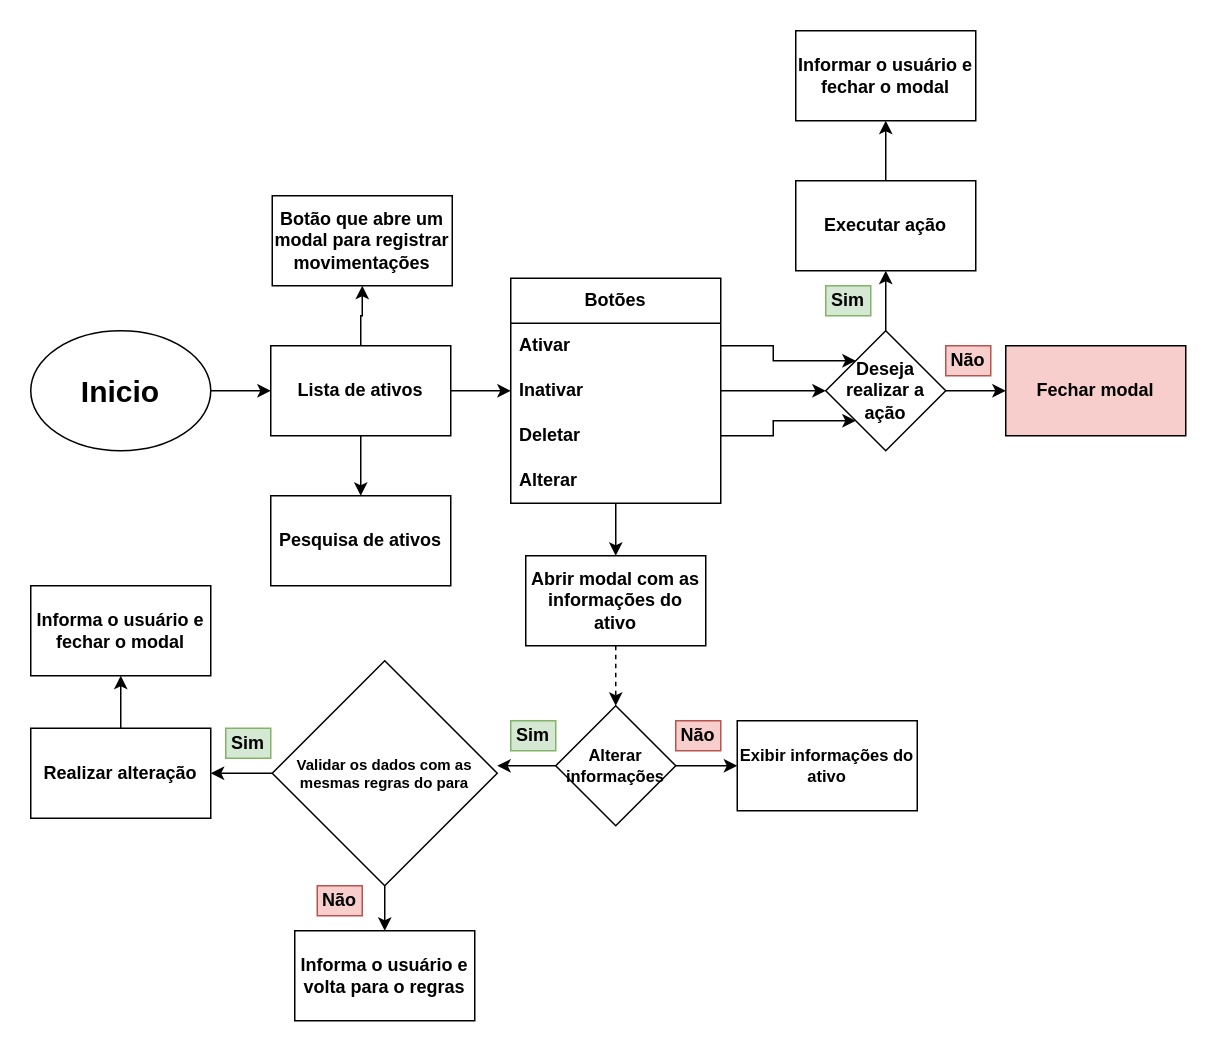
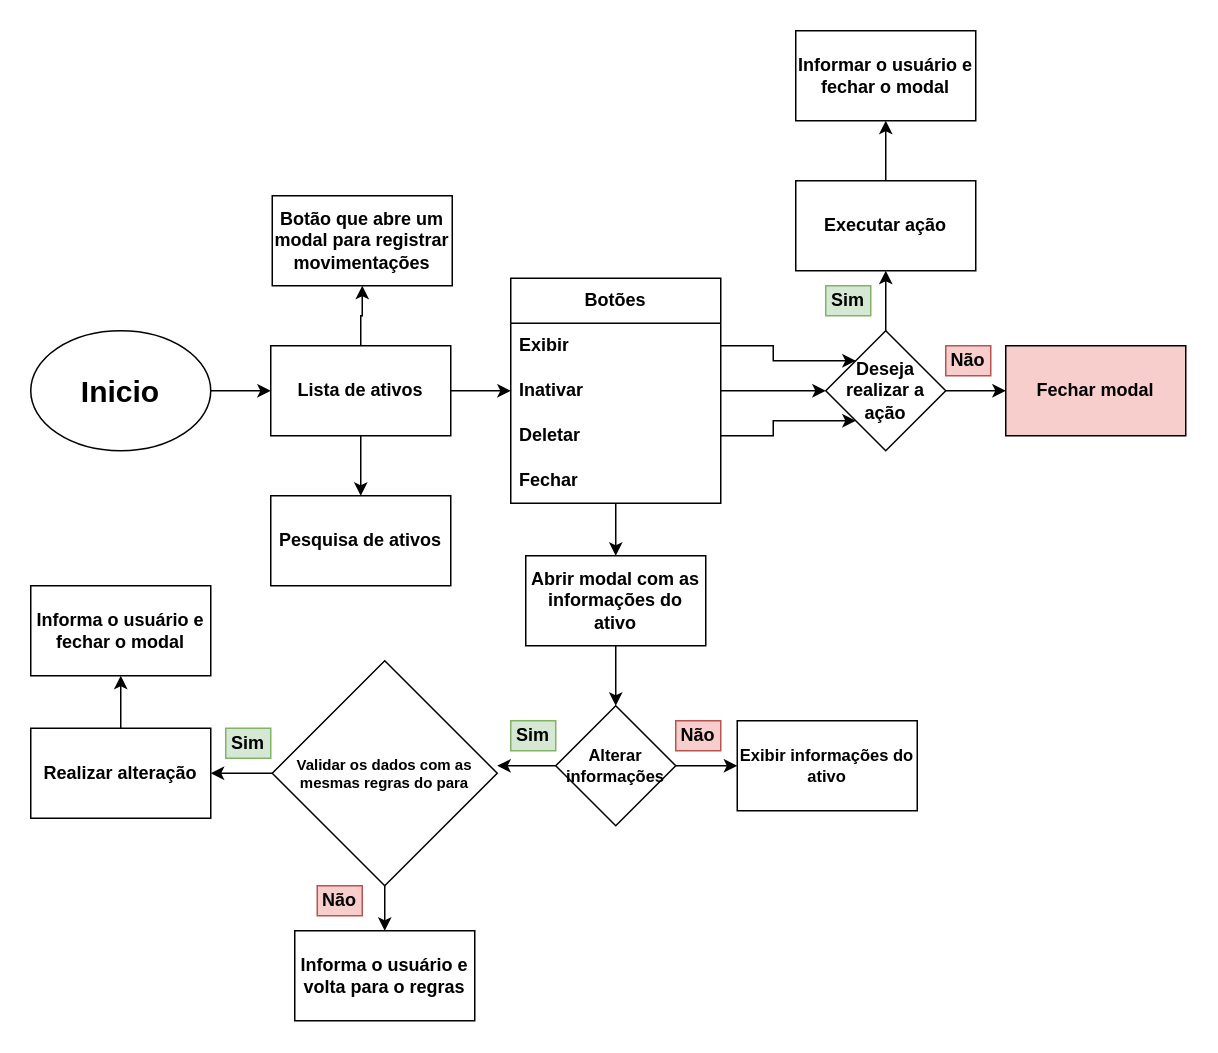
node "Ativar": label "Ativar" -> "Exibir"
node "Alterar": label "Alterar" -> "Fechar"
edge "Abrir modal com as informações do ativo" -> "Alterar informações": style dashed -> solid
